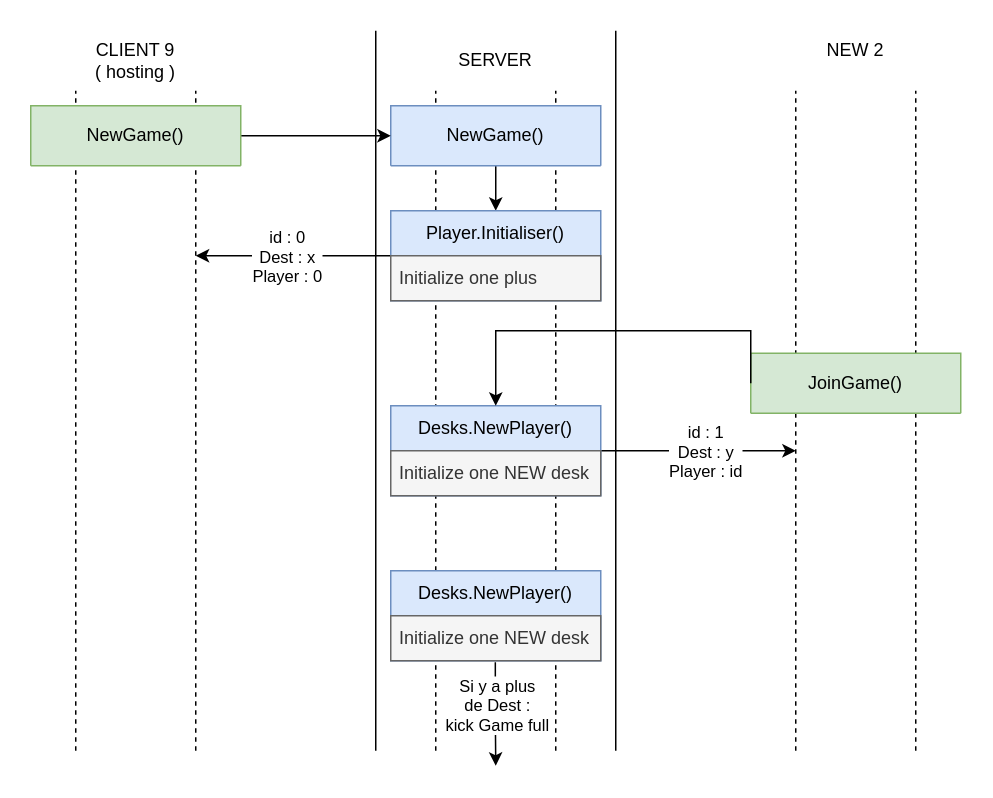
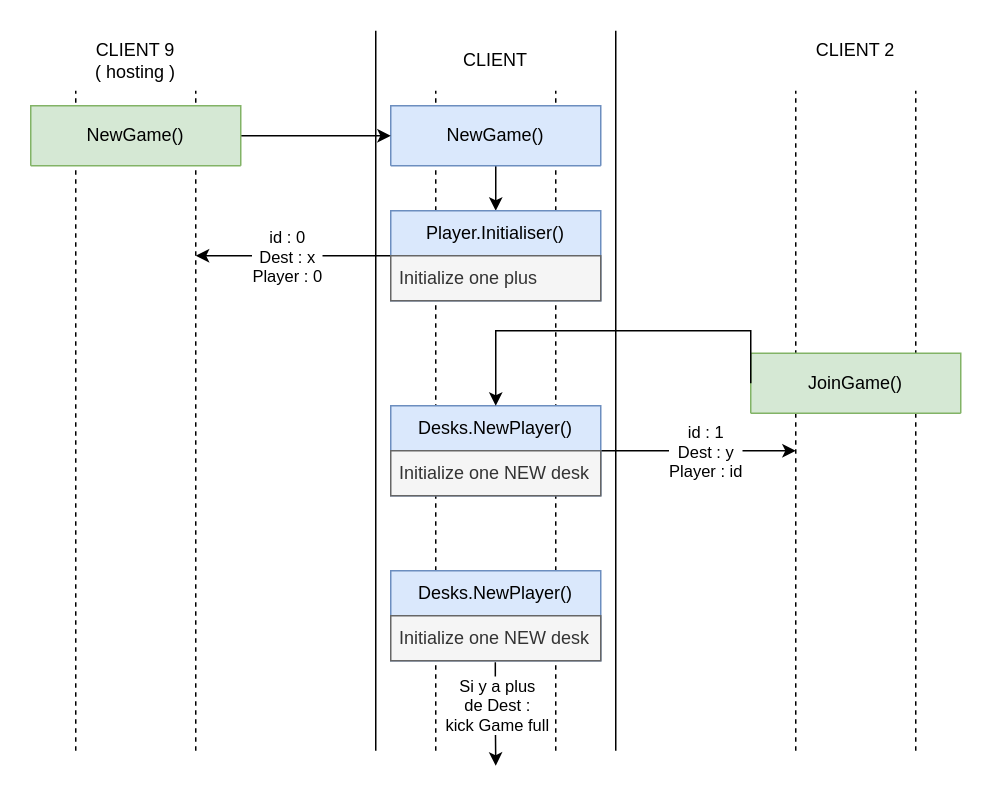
node "SERVER": label "SERVER" -> "CLIENT"
node "NEW 2": label "NEW 2" -> "CLIENT 2"
